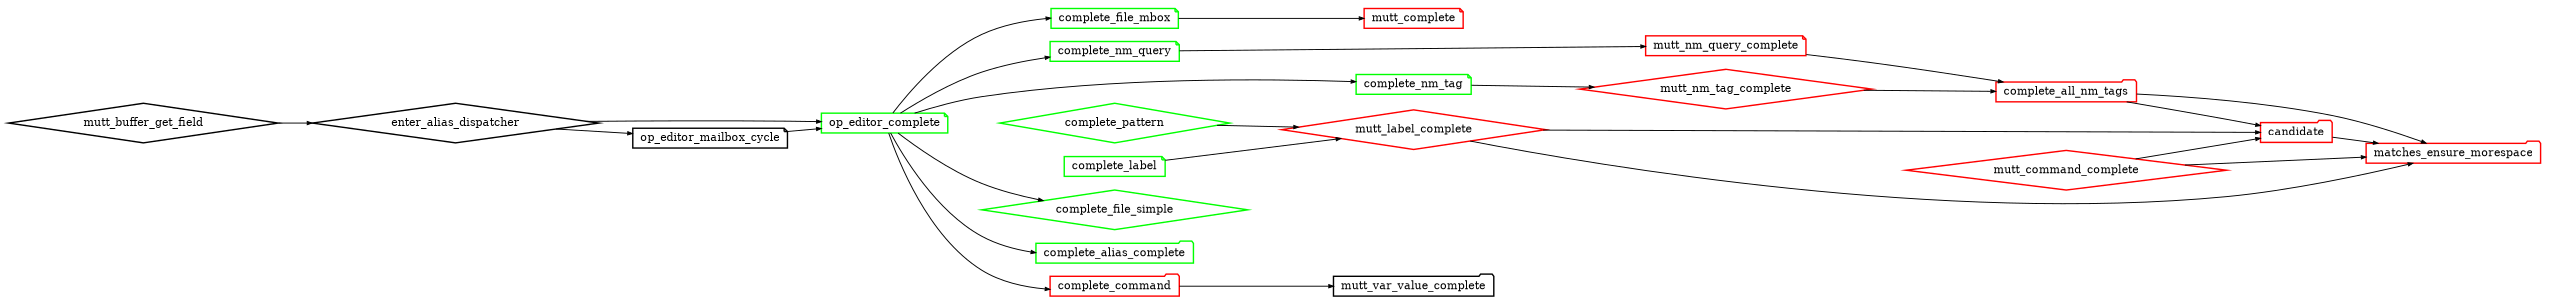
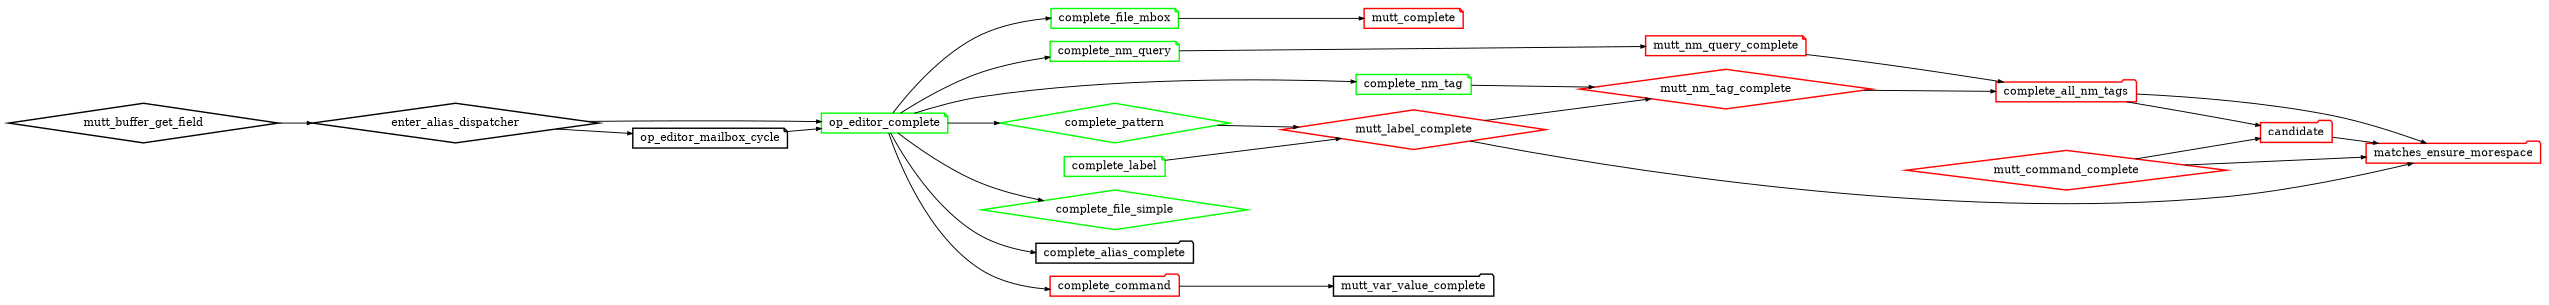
edge "op_editor_complete" -> "complete_pattern": added
edge "mutt_label_complete" -> "candidate": now "mutt_label_complete" -> "mutt_nm_tag_complete"
node "complete_alias_complete": color #00ff00 -> #000000
